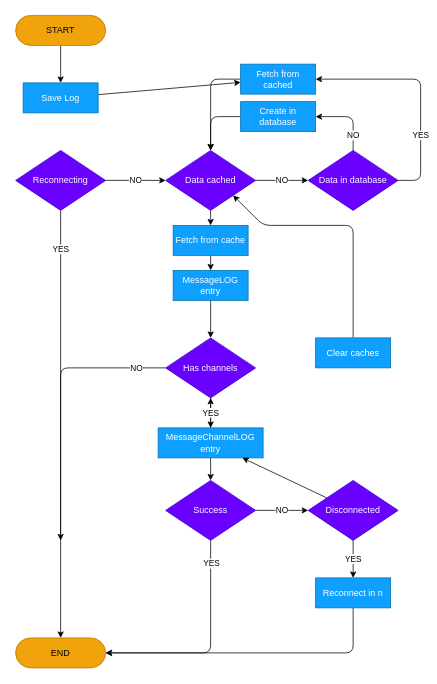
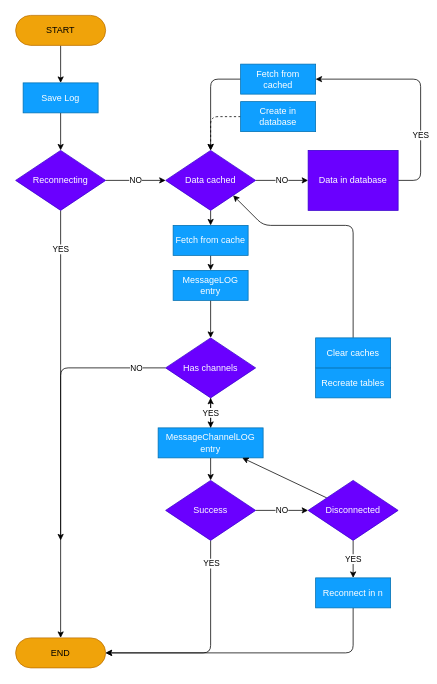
edge "Save Log" -> "Fetch from cached": now "Save Log" -> "Reconnecting"
edge "Create in database" -> "Data cached": style solid -> dashed
edge "Data in database" -> "Create in database": removed, label "NO"
node "Data in database": shape diamond -> rectangle
node "Recreate tables": added
